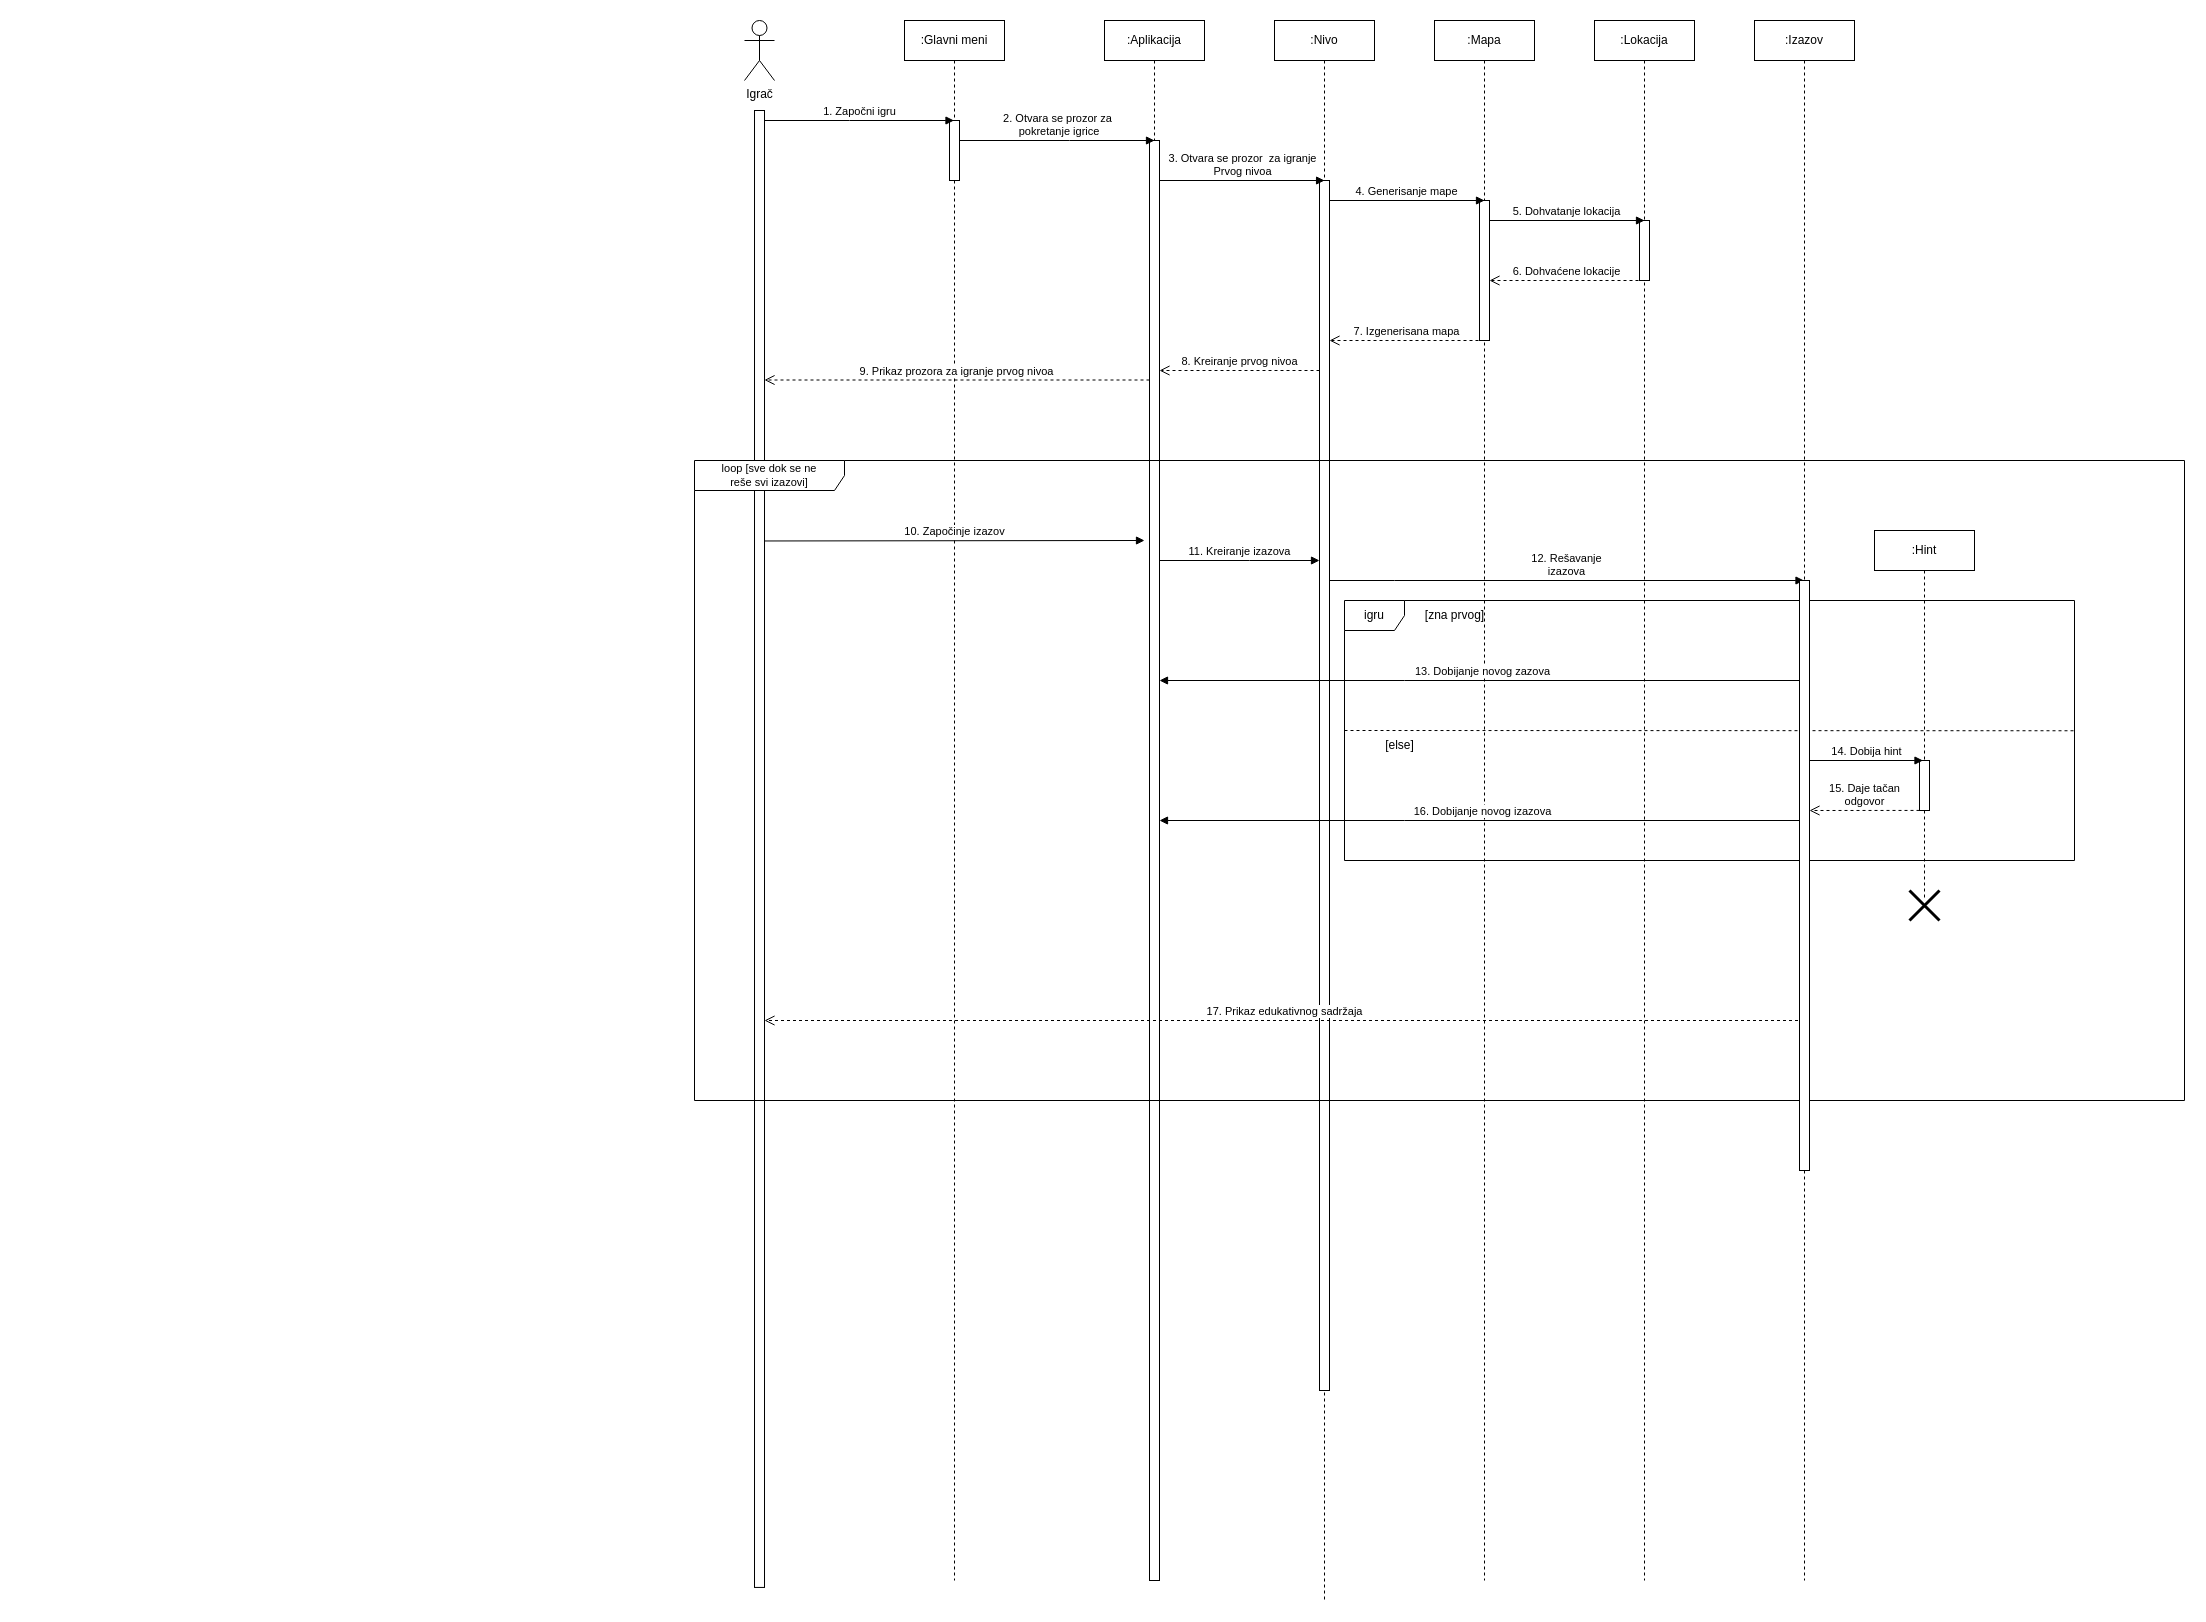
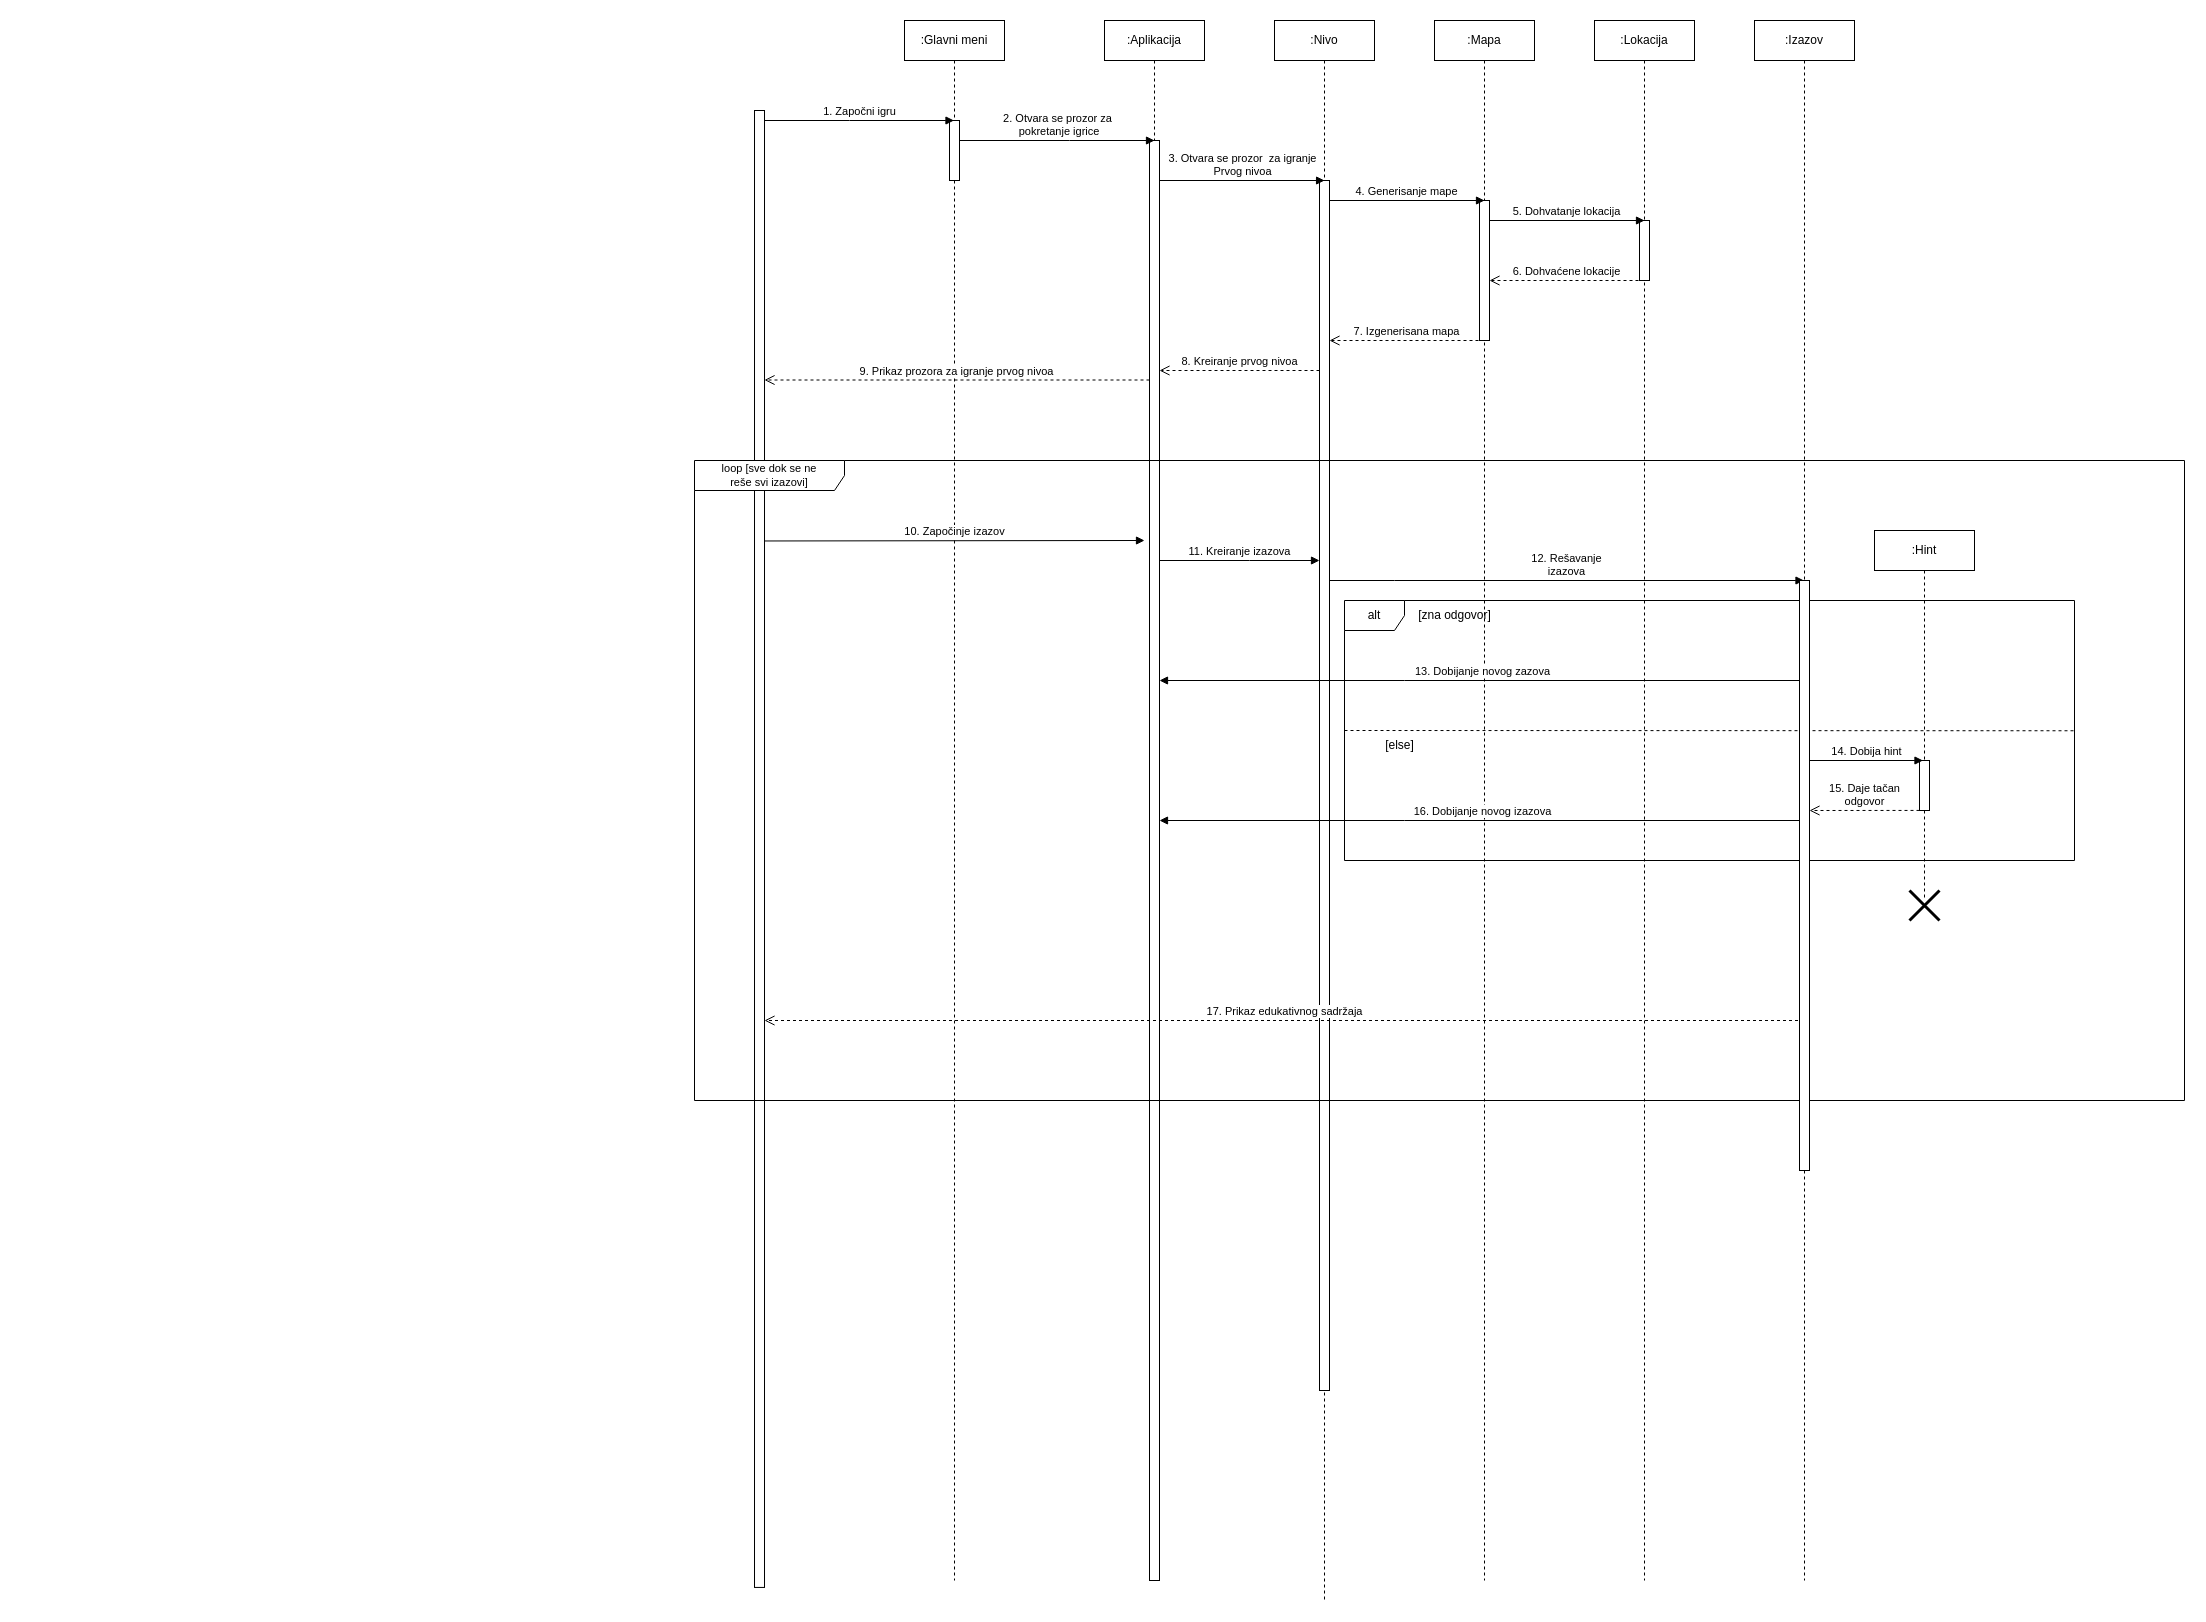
node "Igrač": removed
node "igru": label "igru" -> "alt"
node "[zna prvog]": label "[zna prvog]" -> "[zna odgovor]"
